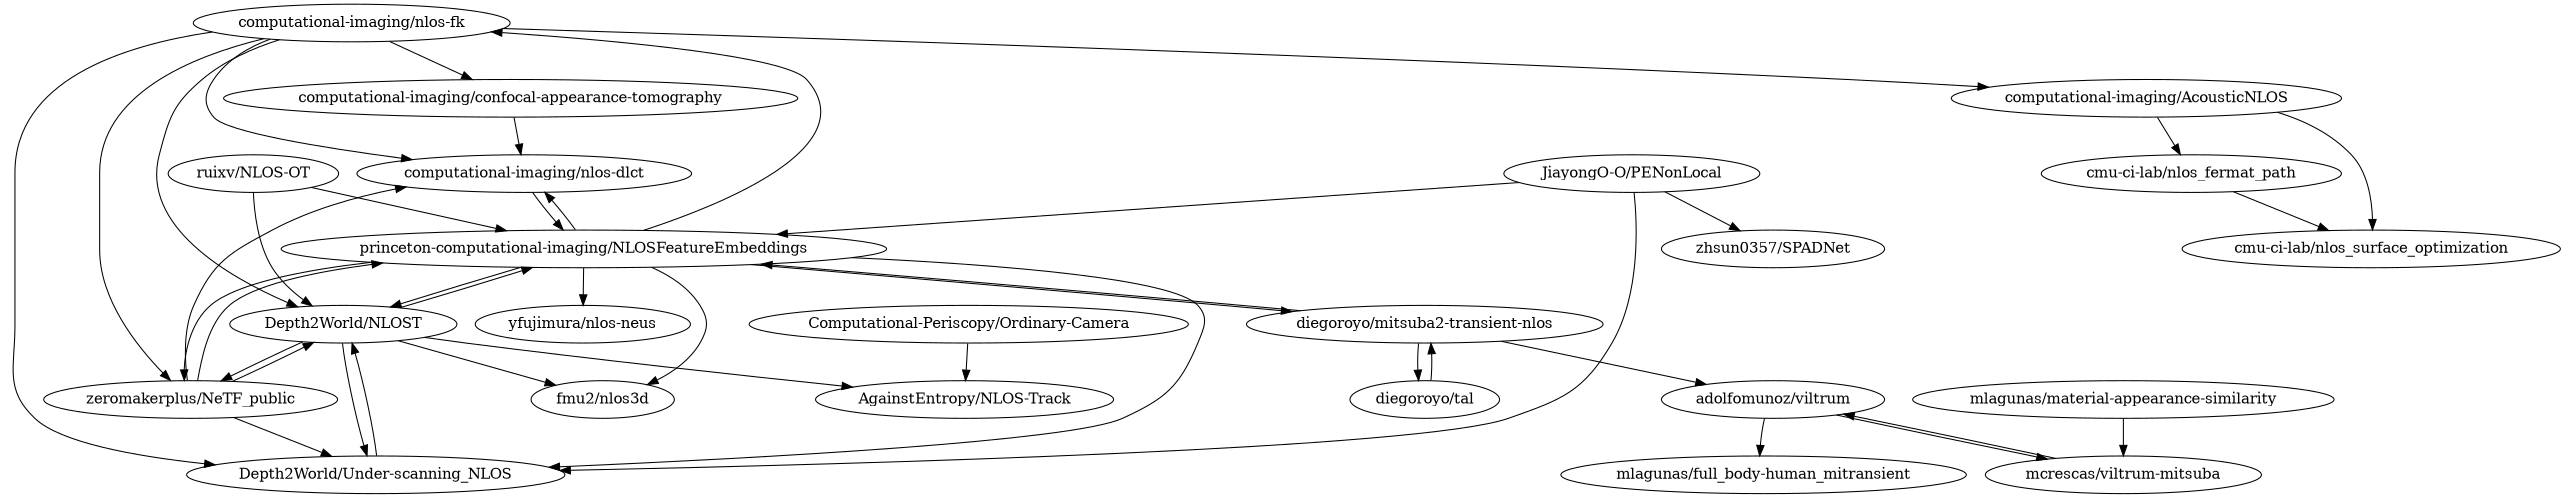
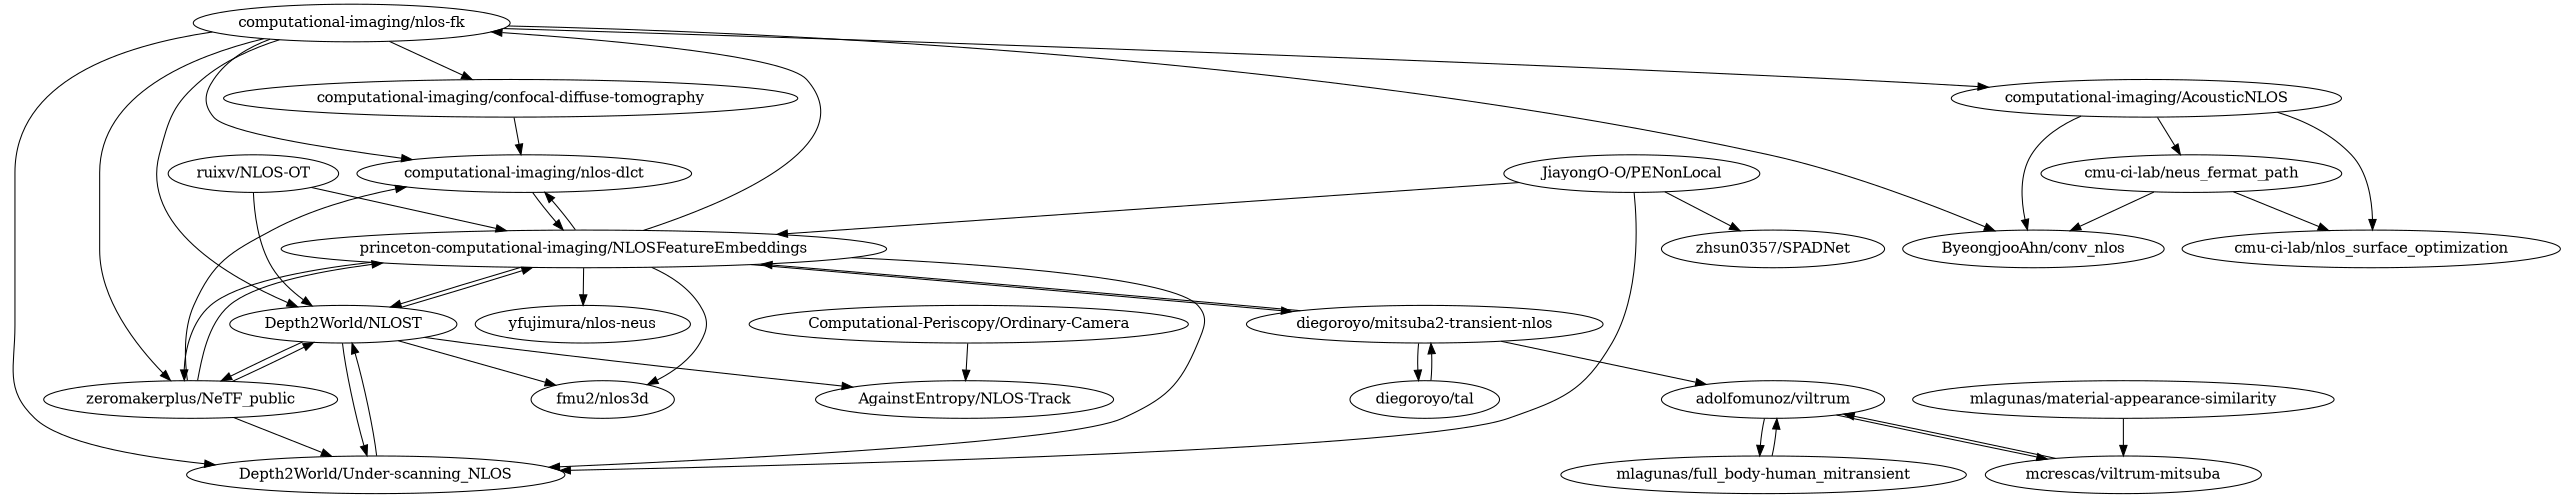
node "computational-imaging/confocal-appearance-tomography": label "computational-imaging/confocal-appearance-tomography" -> "computational-imaging/confocal-diffuse-tomography"
node "cmu-ci-lab/nlos_fermat_path": label "cmu-ci-lab/nlos_fermat_path" -> "cmu-ci-lab/neus_fermat_path"
node "ByeongjooAhn/conv_nlos": added
edge "mlagunas/full_body-human_mitransient" -> "adolfomunoz/viltrum": added
